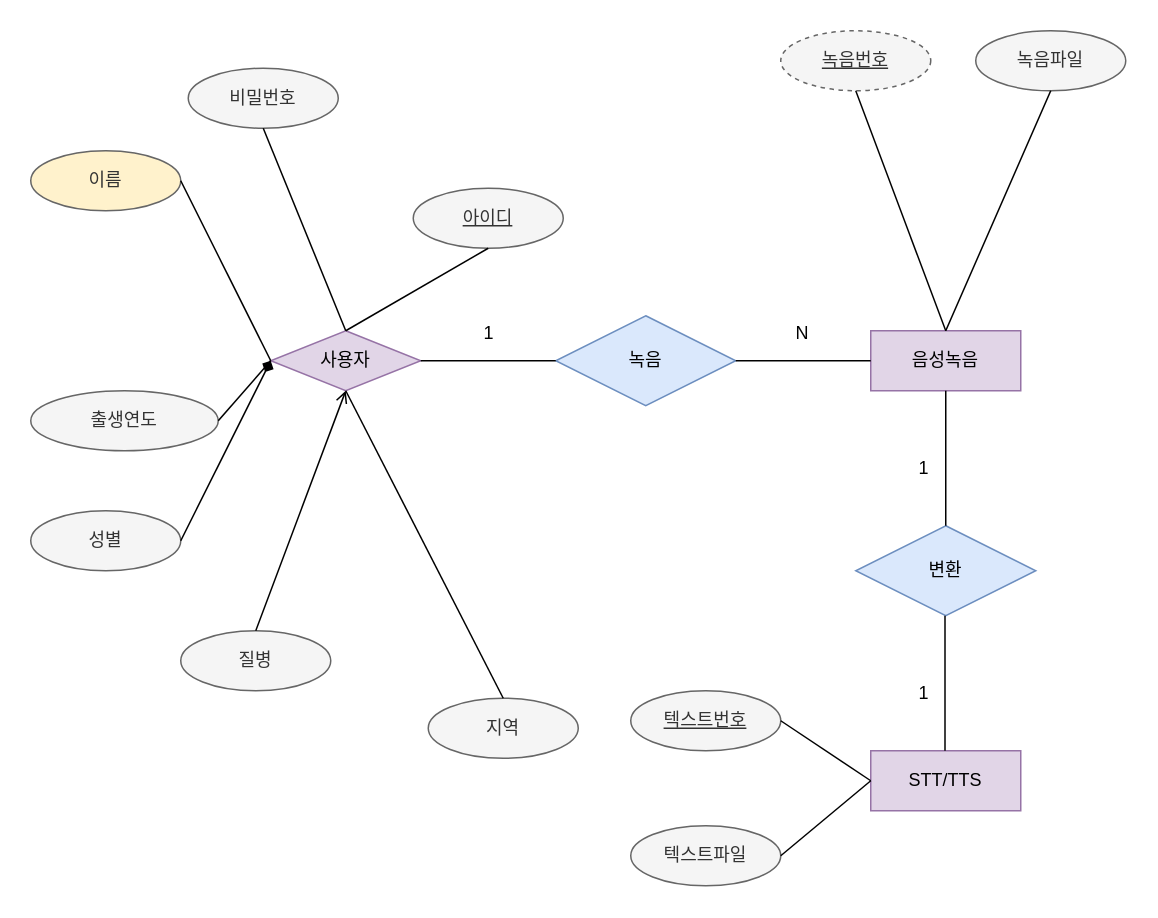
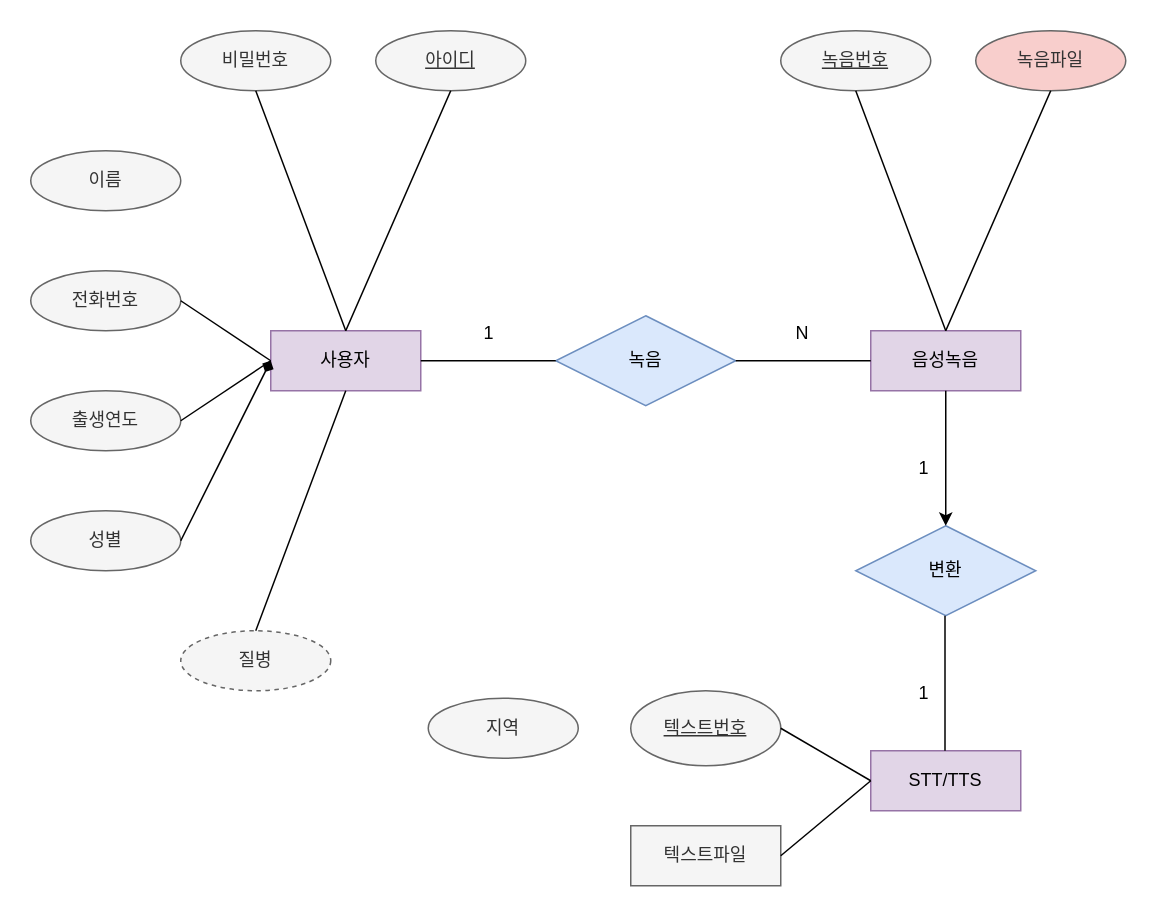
node "녹음번호": style dashed -> solid
node "녹음파일": fillcolor #f5f5f5 -> #f8cecc
node "비밀번호": moved (263, 98) -> (256, 61)
node "이름": fillcolor #fff2cc -> #f5f5f5
node "아이디": moved (488, 218) -> (451, 61)
edge "이름" -- "사용자": removed
node "전화번호": added
edge "전화번호" -- "사용자": added
node "사용자": shape diamond -> rectangle
edge "질병" -> "사용자": arrowhead open -> none
node "출생연도": size 188x60 -> 150x60
edge "음성녹음" -- "변환": arrowhead none -> classic
edge "사용자" -- "지역": removed
node "질병": style solid -> dashed
node "텍스트번호": size 150x60 -> 150x75
node "텍스트파일": shape ellipse -> rectangle
